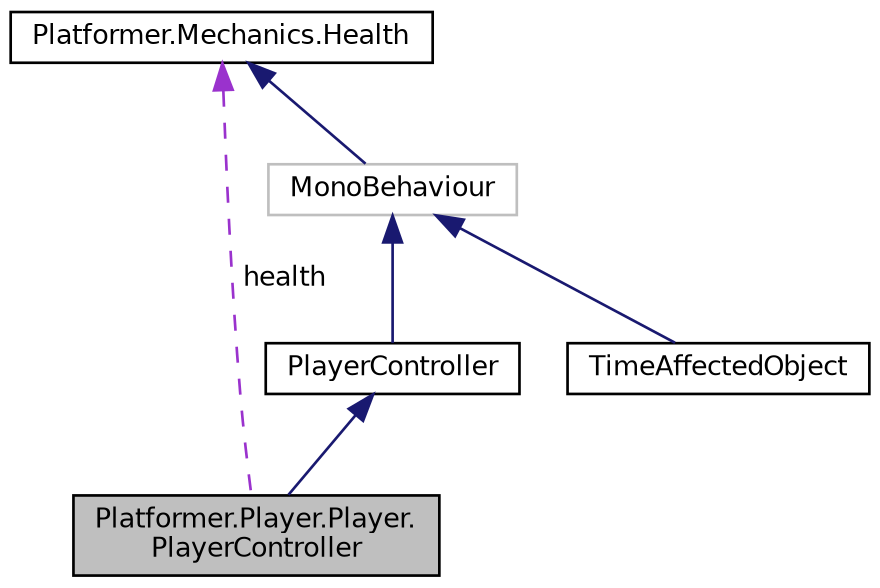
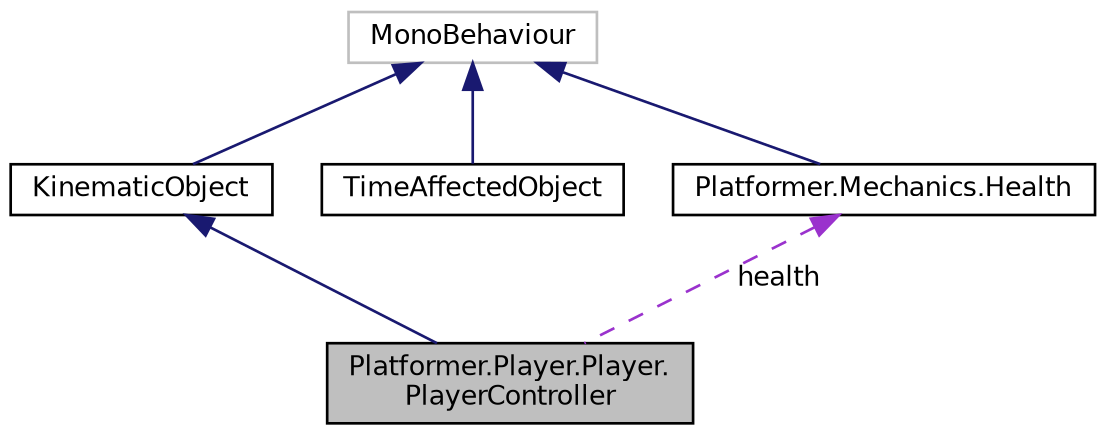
edge "MonoBehaviour" -> "Platformer.Mechanics.Health": reversed
node "PlayerController": label "PlayerController" -> "KinematicObject"
